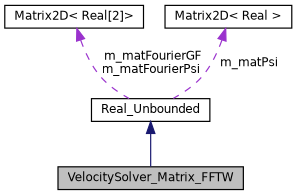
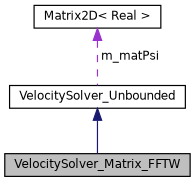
node "Matrix2D< Real[2]>": removed
node "Real_Unbounded": label "Real_Unbounded" -> "VelocitySolver_Unbounded"
